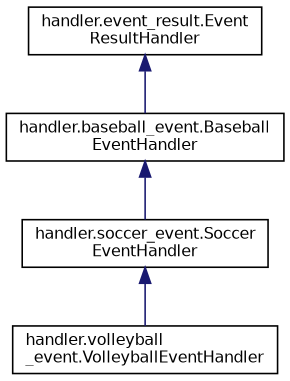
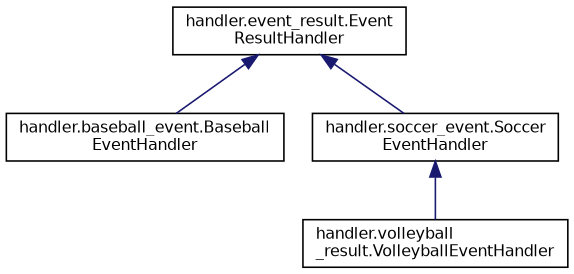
edge "handler.soccer_event.Soccer EventHandler" -> "handler.baseball_event.Baseball EventHandler": now "handler.soccer_event.Soccer EventHandler" -> "handler.event_result.Event ResultHandler"
node "handler.volleyball _event.VolleyballEventHandler": label "handler.volleyball _event.VolleyballEventHandler" -> "handler.volleyball _result.VolleyballEventHandler"
